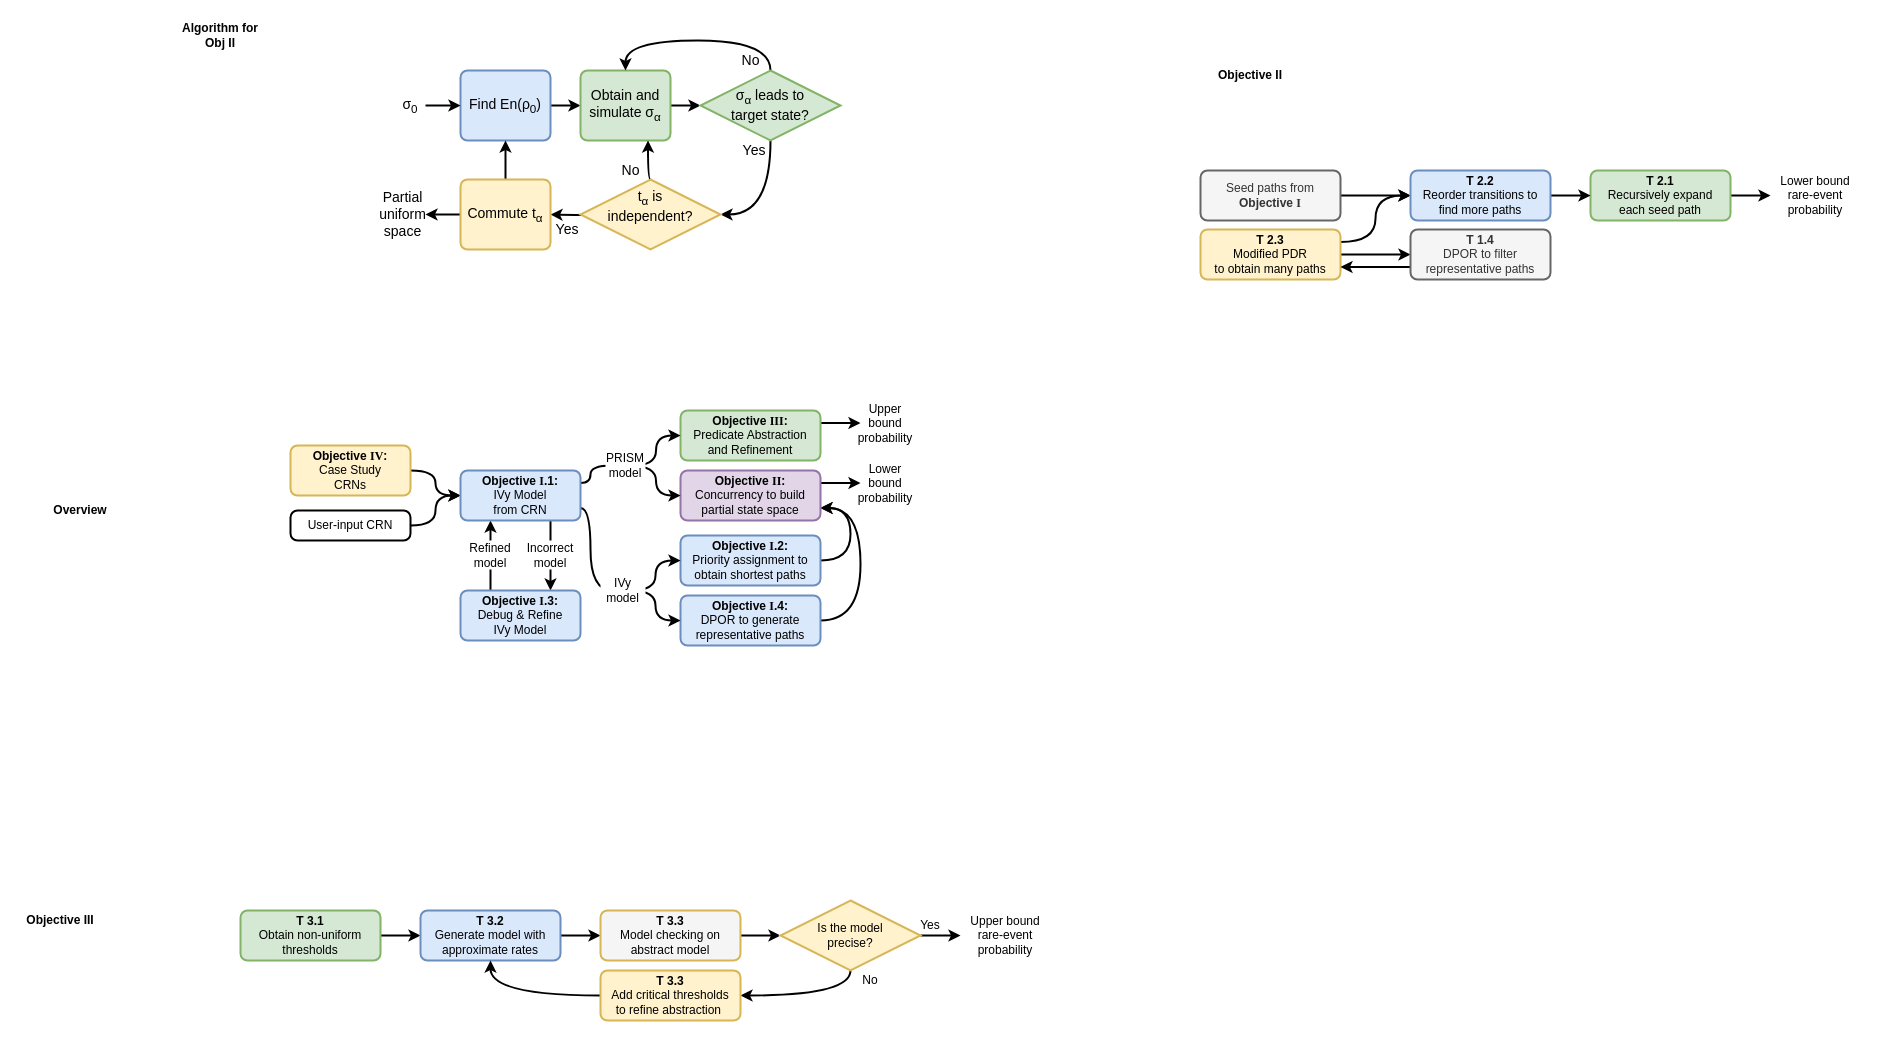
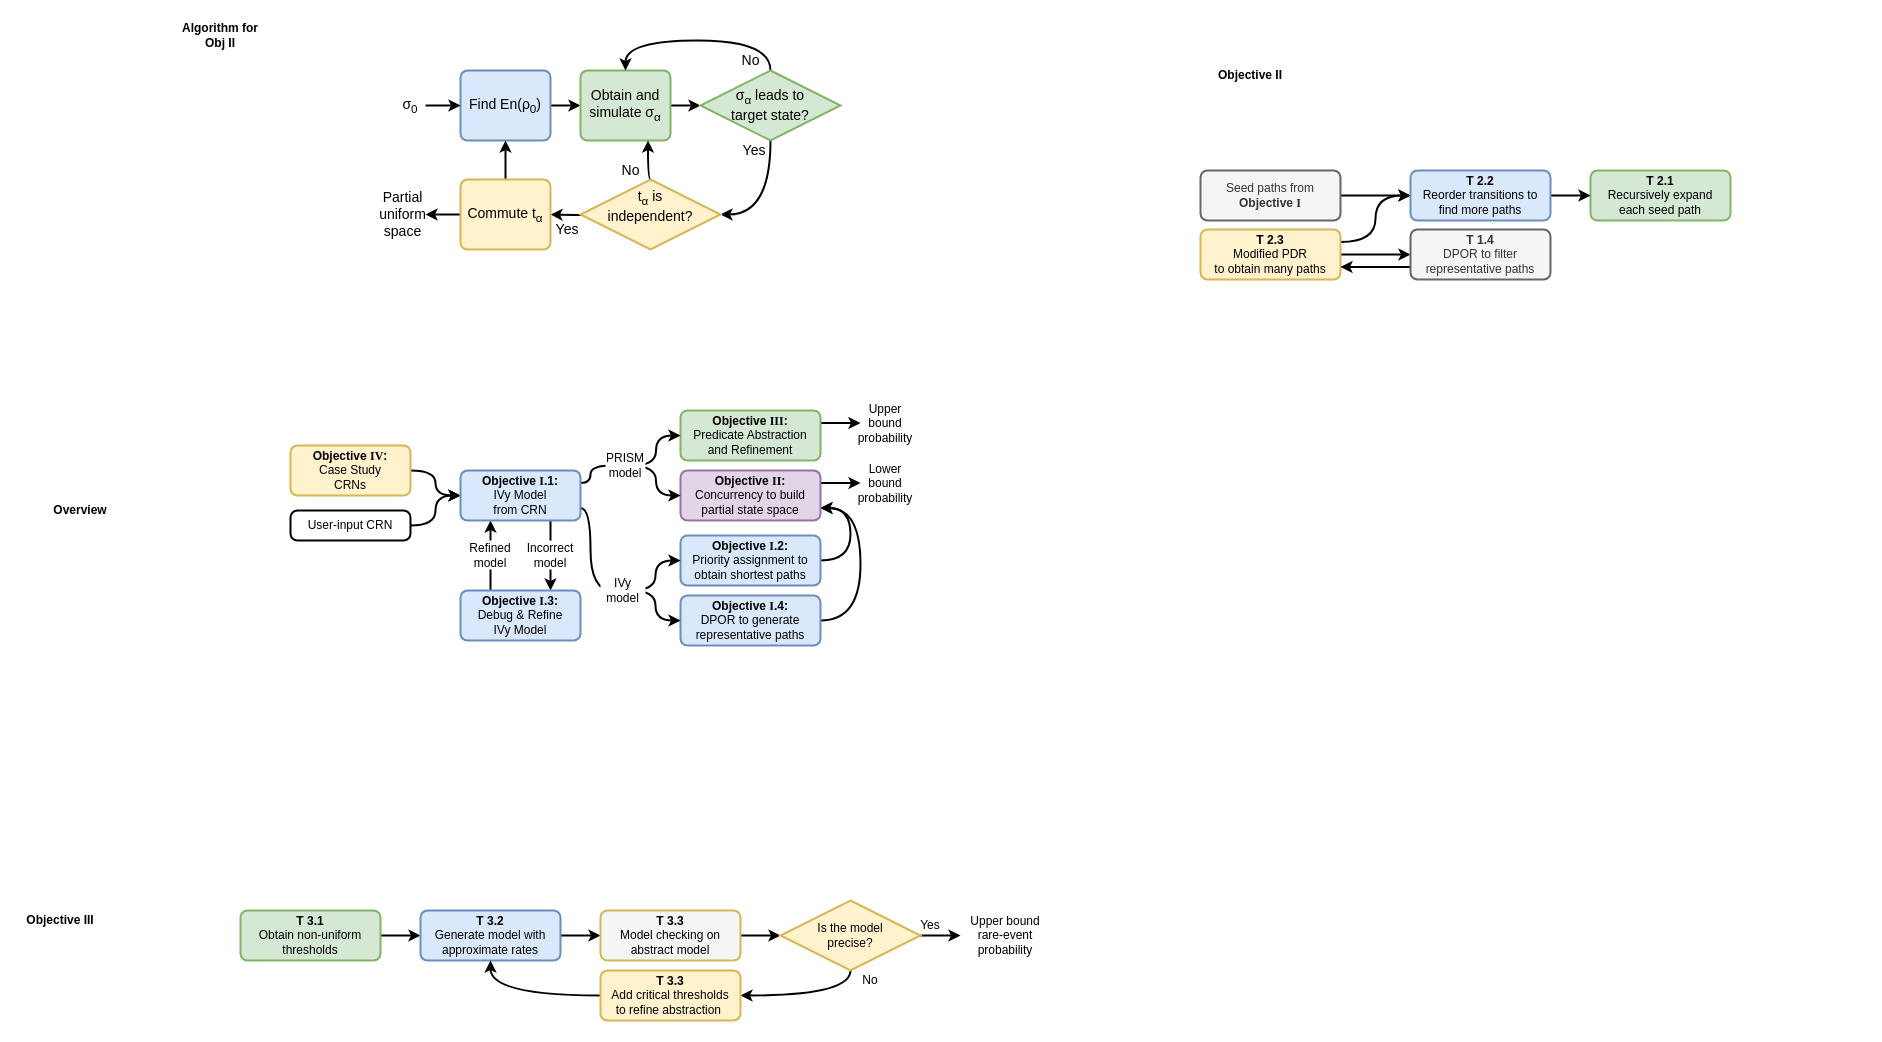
edge "T 2.1 Recursively expand each seed path" -> "Lower bound rare-event probability": removed
node "Lower bound rare-event probability": removed
